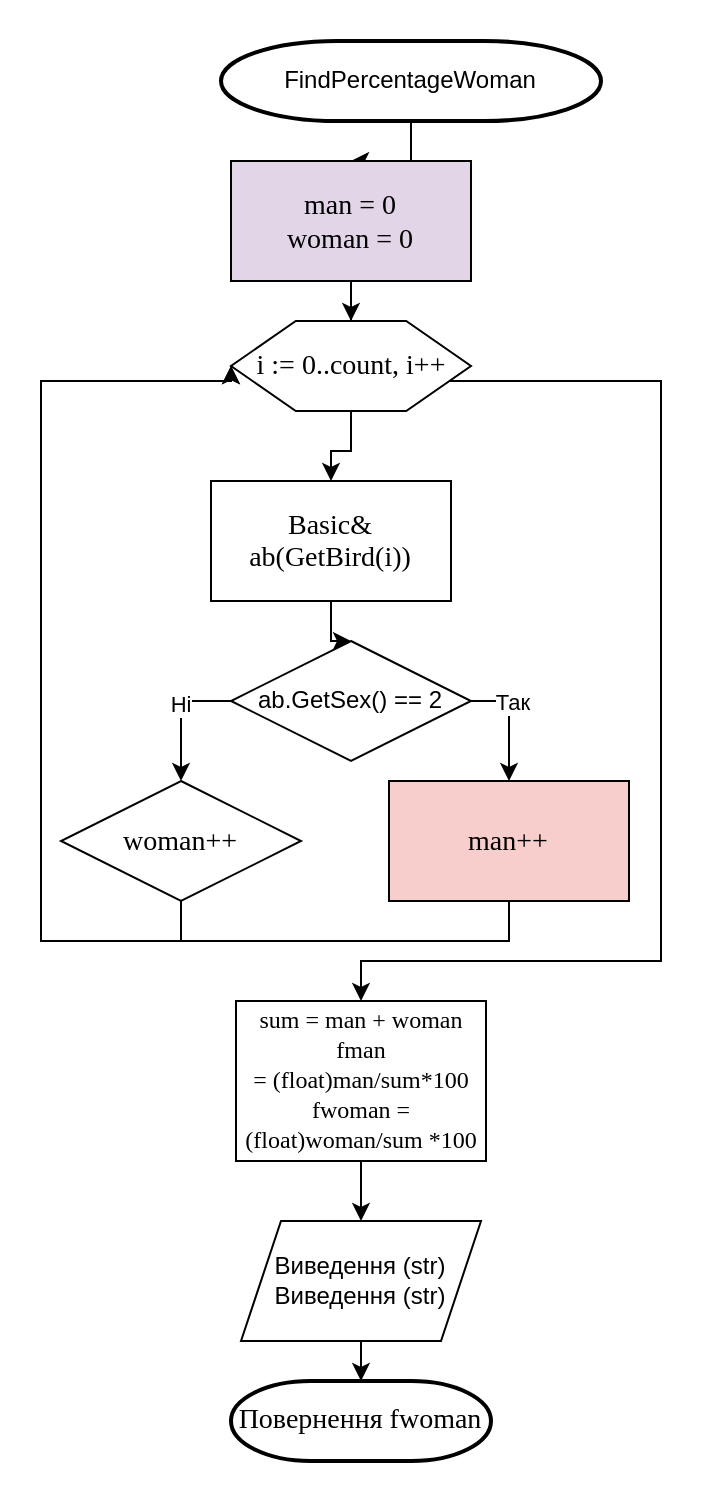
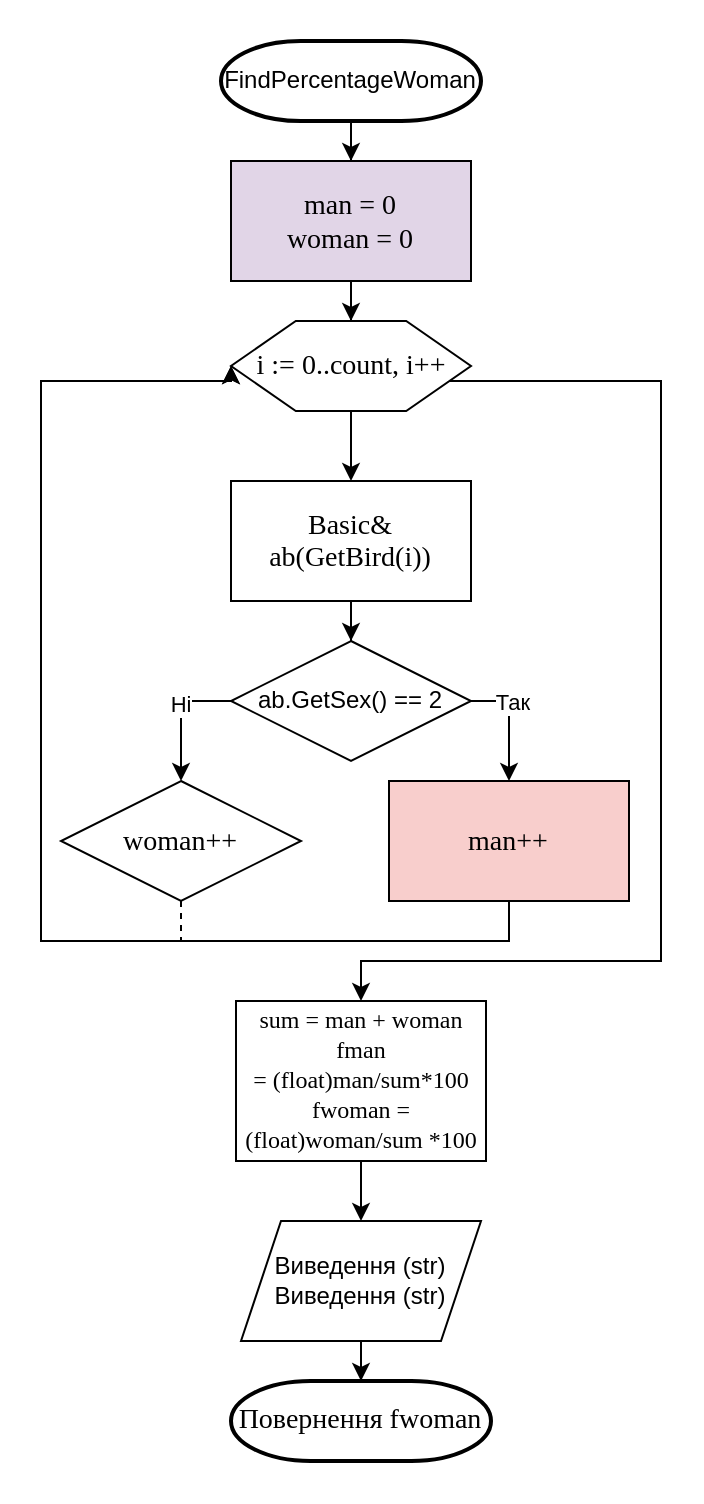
node "FindPercentageWoman": size 380x80 -> 260x80
node "Basic& ab(GetBird(i))": moved (331, 541) -> (351, 541)
edge "woman++" -> "i := 0..count, i++": style solid -> dashed
